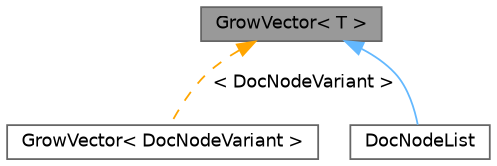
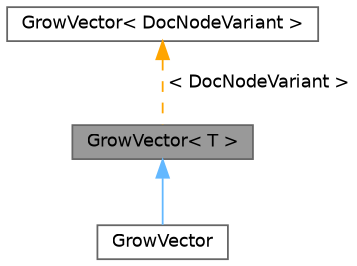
edge "GrowVector< DocNodeVariant >" -> "GrowVector< T >": reversed
node "DocNodeList": label "DocNodeList" -> "GrowVector"
